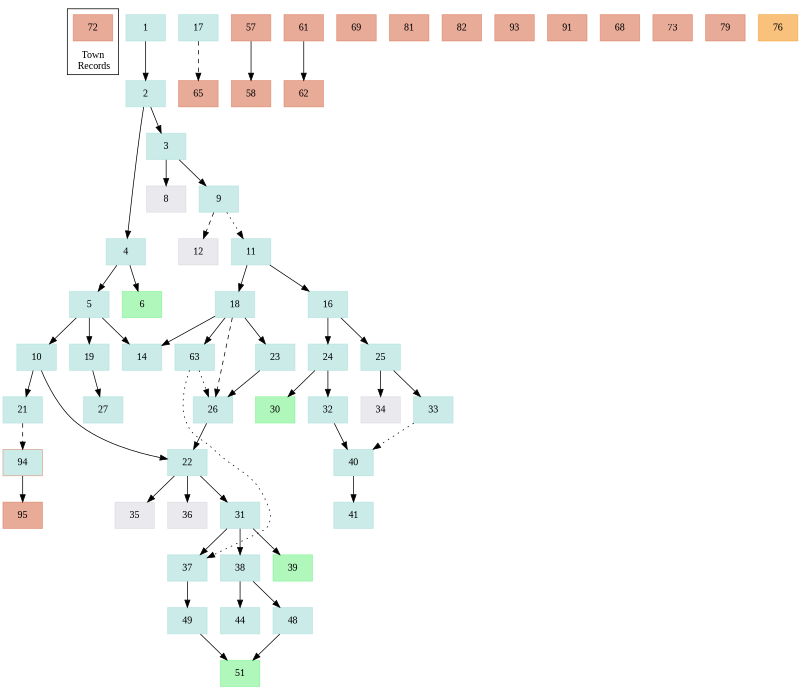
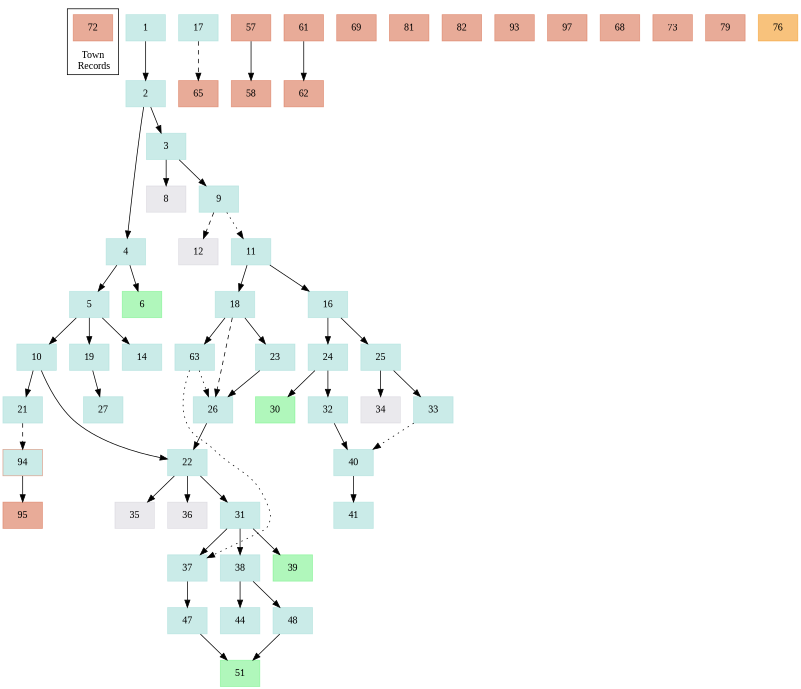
node "91": label "91" -> "97"
edge "18" -> "14": removed
node "49": label "49" -> "47"
